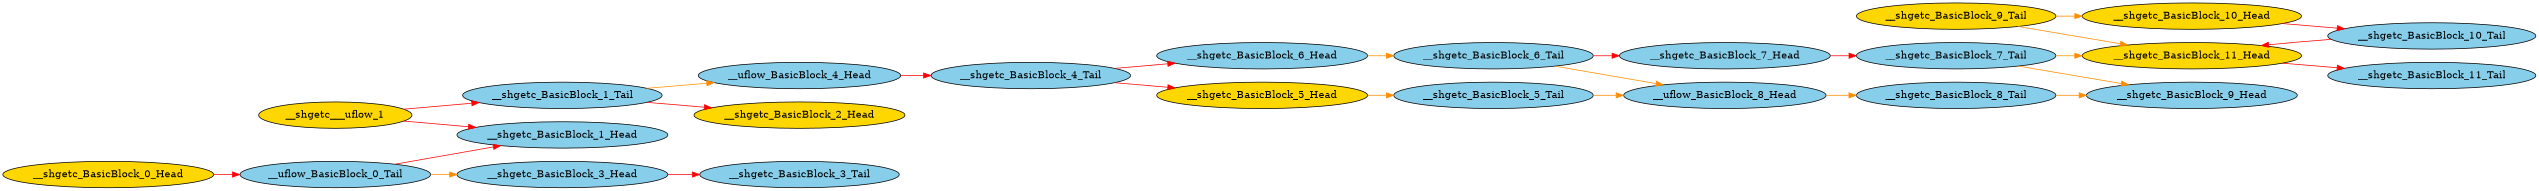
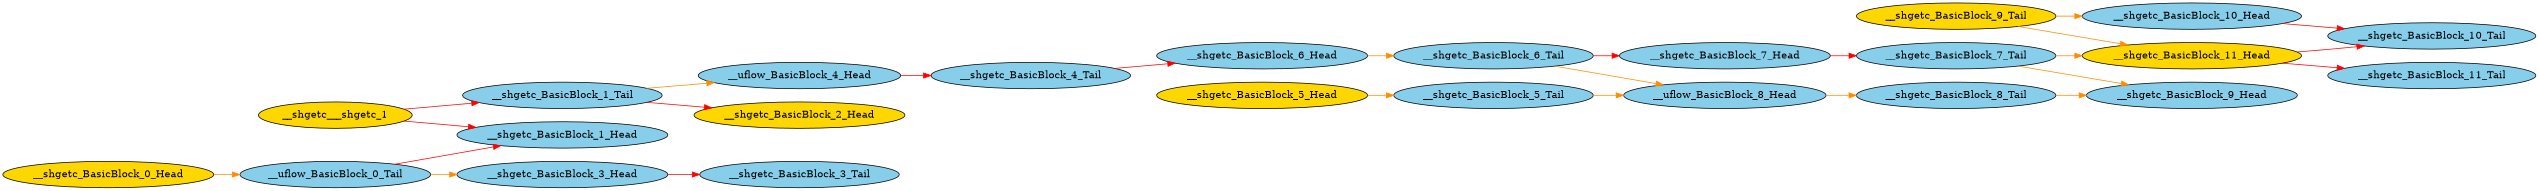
node "__shgetc_BasicBlock_10_Head": fillcolor gold -> skyblue
edge "__shgetc_BasicBlock_10_Tail" -> "__shgetc_BasicBlock_11_Head": reversed
edge "__shgetc_BasicBlock_4_Tail" -> "__shgetc_BasicBlock_5_Head": removed
node "__shgetc___uflow_1": label "__shgetc___uflow_1" -> "__shgetc___shgetc_1"
edge "__shgetc_BasicBlock_0_Head" -> "__uflow_BasicBlock_0_Tail": color red -> darkorange
